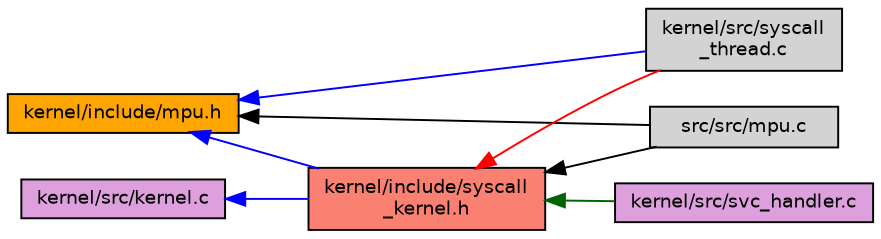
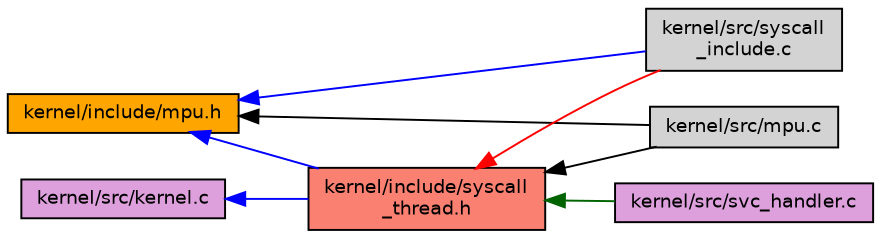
node "kernel/src/syscall _thread.c": label "kernel/src/syscall _thread.c" -> "kernel/src/syscall _include.c"
node "src/src/mpu.c": label "src/src/mpu.c" -> "kernel/src/mpu.c"
node "kernel/include/syscall _kernel.h": label "kernel/include/syscall _kernel.h" -> "kernel/include/syscall _thread.h"
